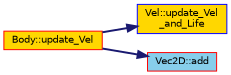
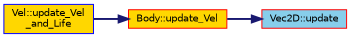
edge "Body::update_Vel" -> "Vel::update_Vel _and_Life": reversed
node "Vec2D::add": label "Vec2D::add" -> "Vec2D::update"
